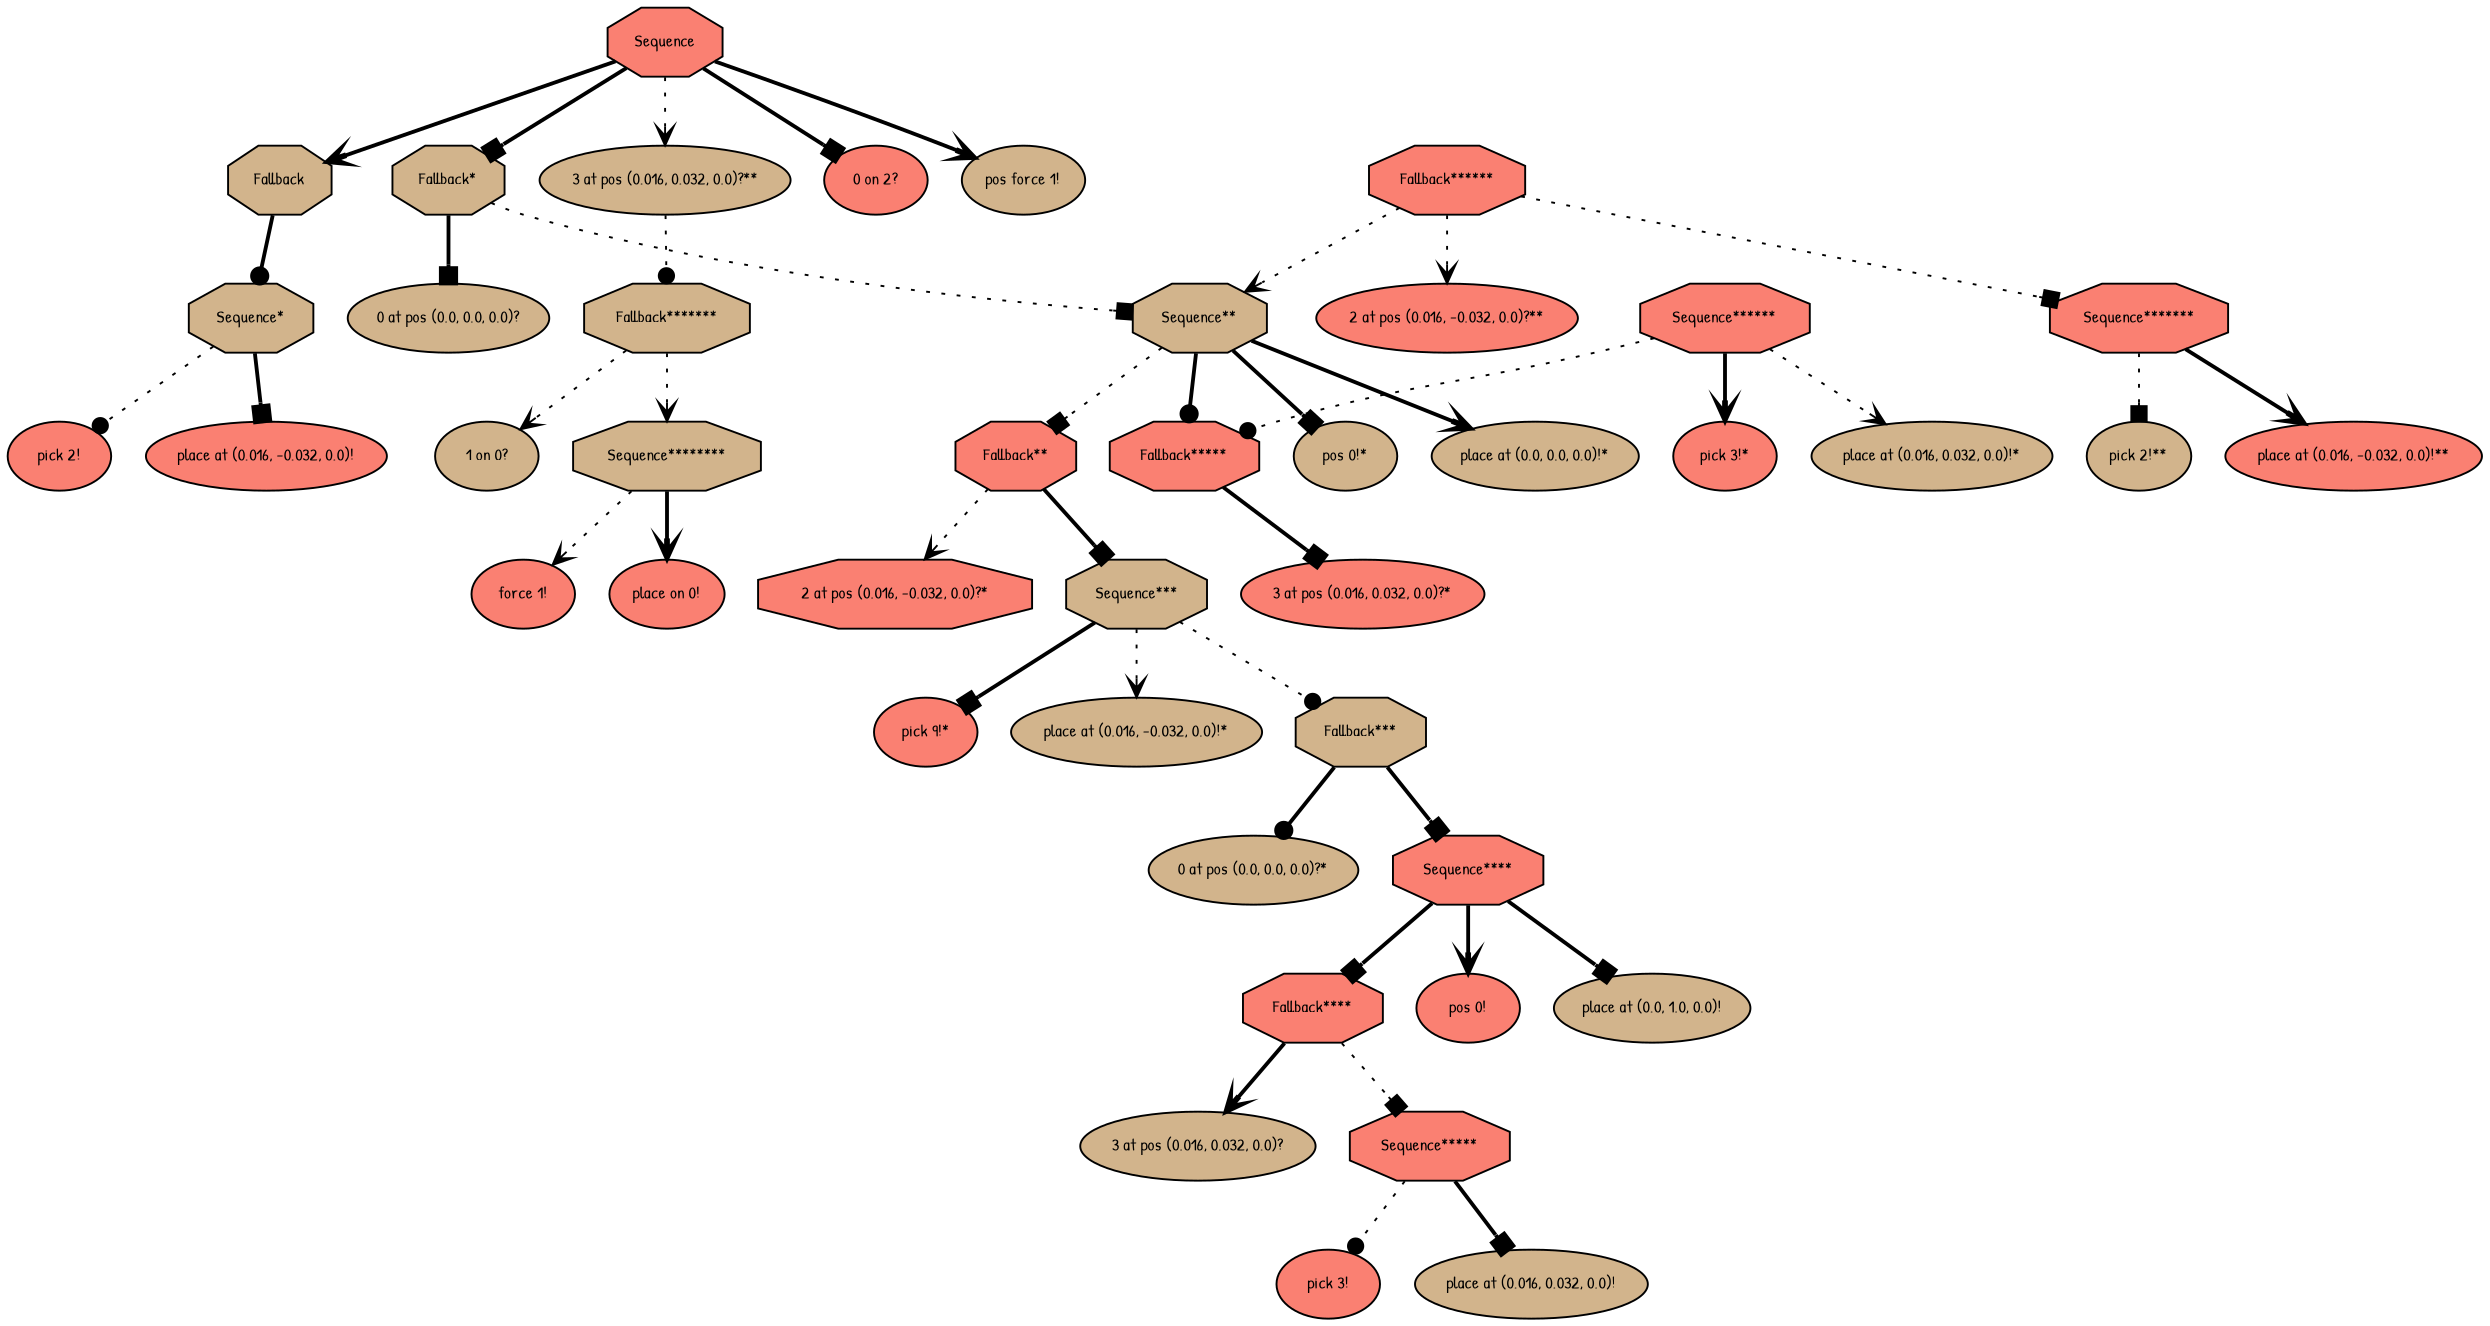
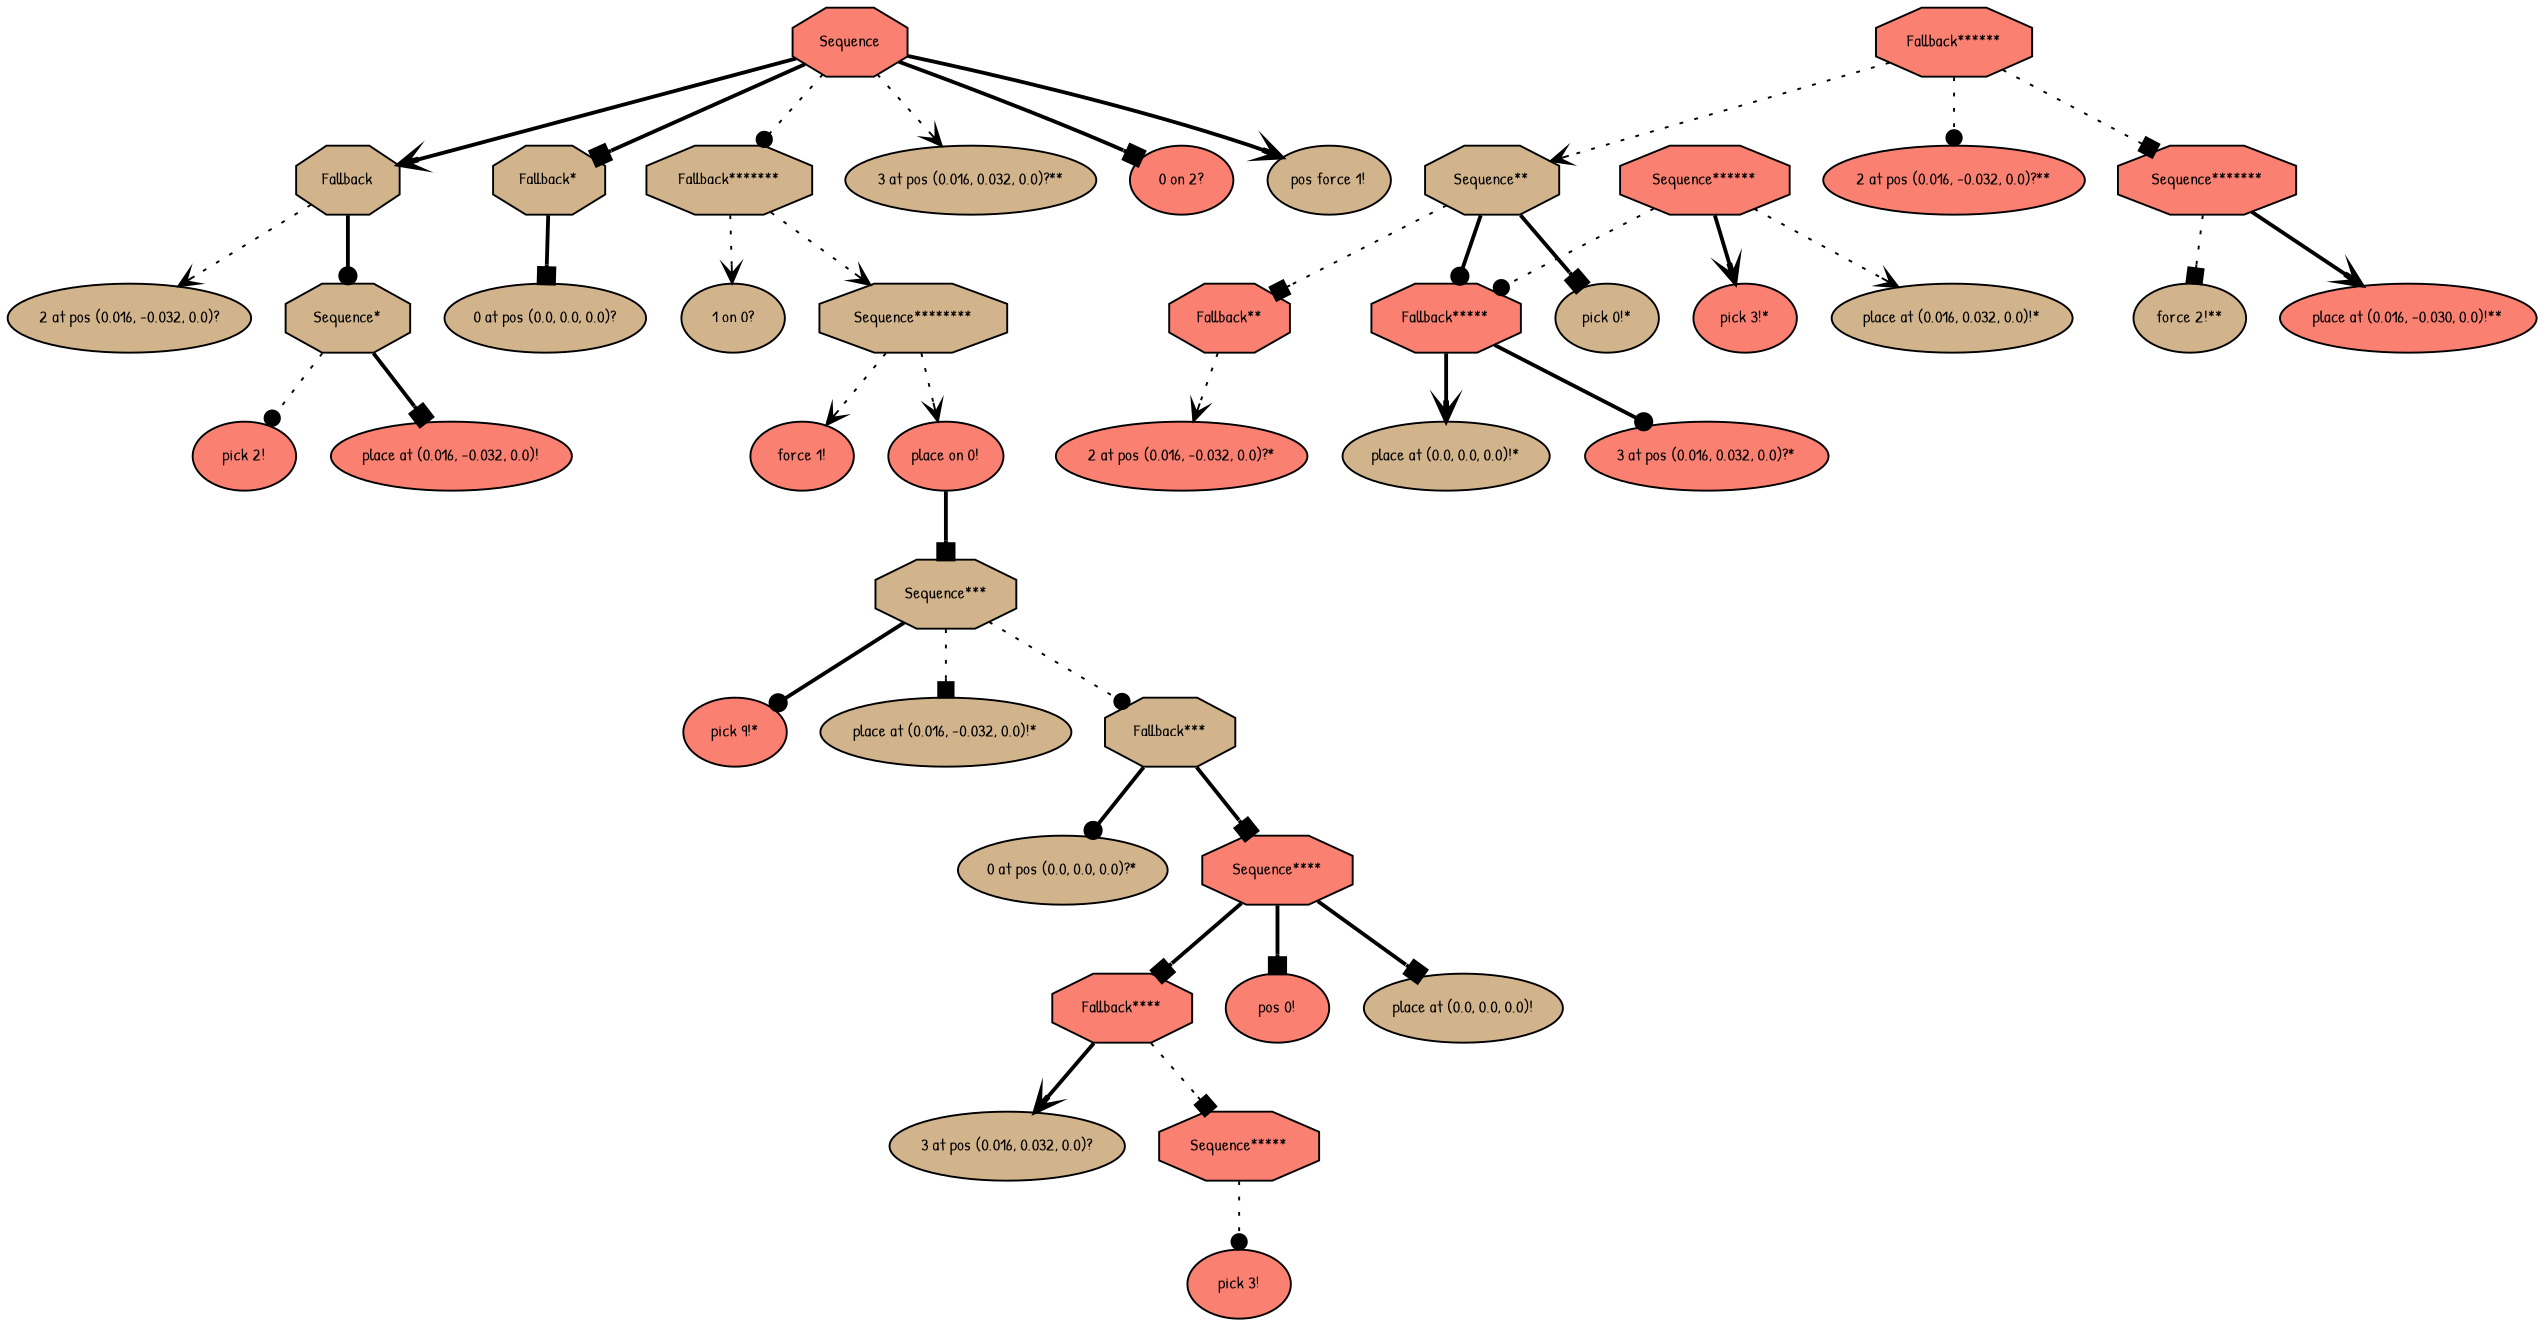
edge "3 at pos (0.016, 0.032, 0.0)?**" -> "Fallback*******": now "Sequence" -> "Fallback*******"
edge "Fallback******" -> "2 at pos (0.016, -0.032, 0.0)?**": arrowhead vee -> dot
edge "Fallback*" -> "Sequence**": removed
node "2 at pos (0.016, -0.032, 0.0)?": added
edge "Sequence**" -> "place at (0.0, 0.0, 0.0)!*": now "Fallback*****" -> "place at (0.0, 0.0, 0.0)!*"
node "pos 0!*": label "pos 0!*" -> "pick 0!*"
node "pick 2!**": label "pick 2!**" -> "force 2!**"
node "place at (0.016, -0.032, 0.0)!**": label "place at (0.016, -0.032, 0.0)!**" -> "place at (0.016, -0.030, 0.0)!**"
edge "Sequence********" -> "place on 0!": style bold -> dotted
edge "Fallback**" -> "Sequence***": now "place on 0!" -> "Sequence***"
edge "Fallback*****" -> "3 at pos (0.016, 0.032, 0.0)?*": arrowhead box -> dot
node "2 at pos (0.016, -0.032, 0.0)?*": shape octagon -> ellipse
edge "Sequence***" -> "place at (0.016, -0.032, 0.0)!*": arrowhead vee -> box
edge "Sequence***" -> "pick 9!*": arrowhead box -> dot
edge "Sequence****" -> "pos 0!": arrowhead vee -> box
node "place at (0.0, 1.0, 0.0)!": label "place at (0.0, 1.0, 0.0)!" -> "place at (0.0, 0.0, 0.0)!"
node "place at (0.016, 0.032, 0.0)!": removed
